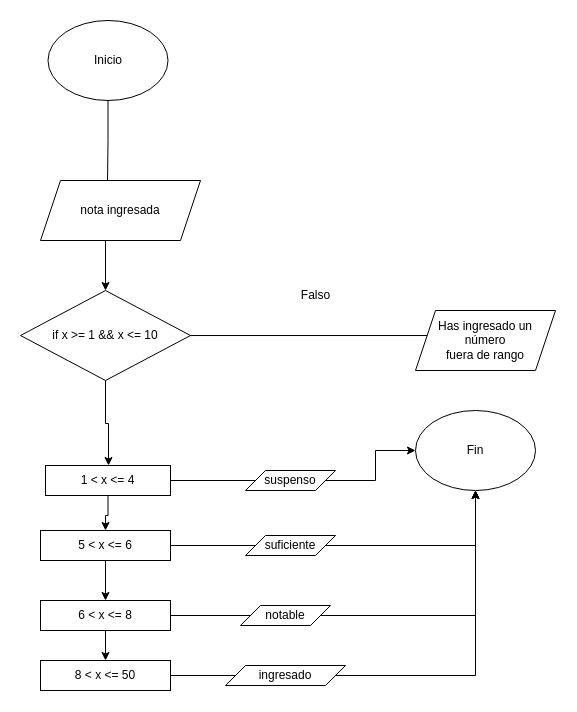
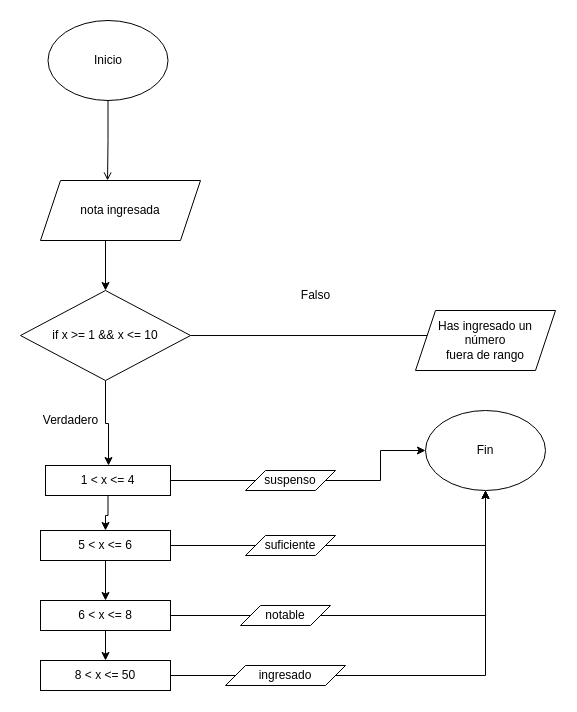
edge "Inicio" -- "nota ingresada": arrowhead none -> open
node "Verdadero": added
node "Fin": moved (476, 451) -> (486, 451)
